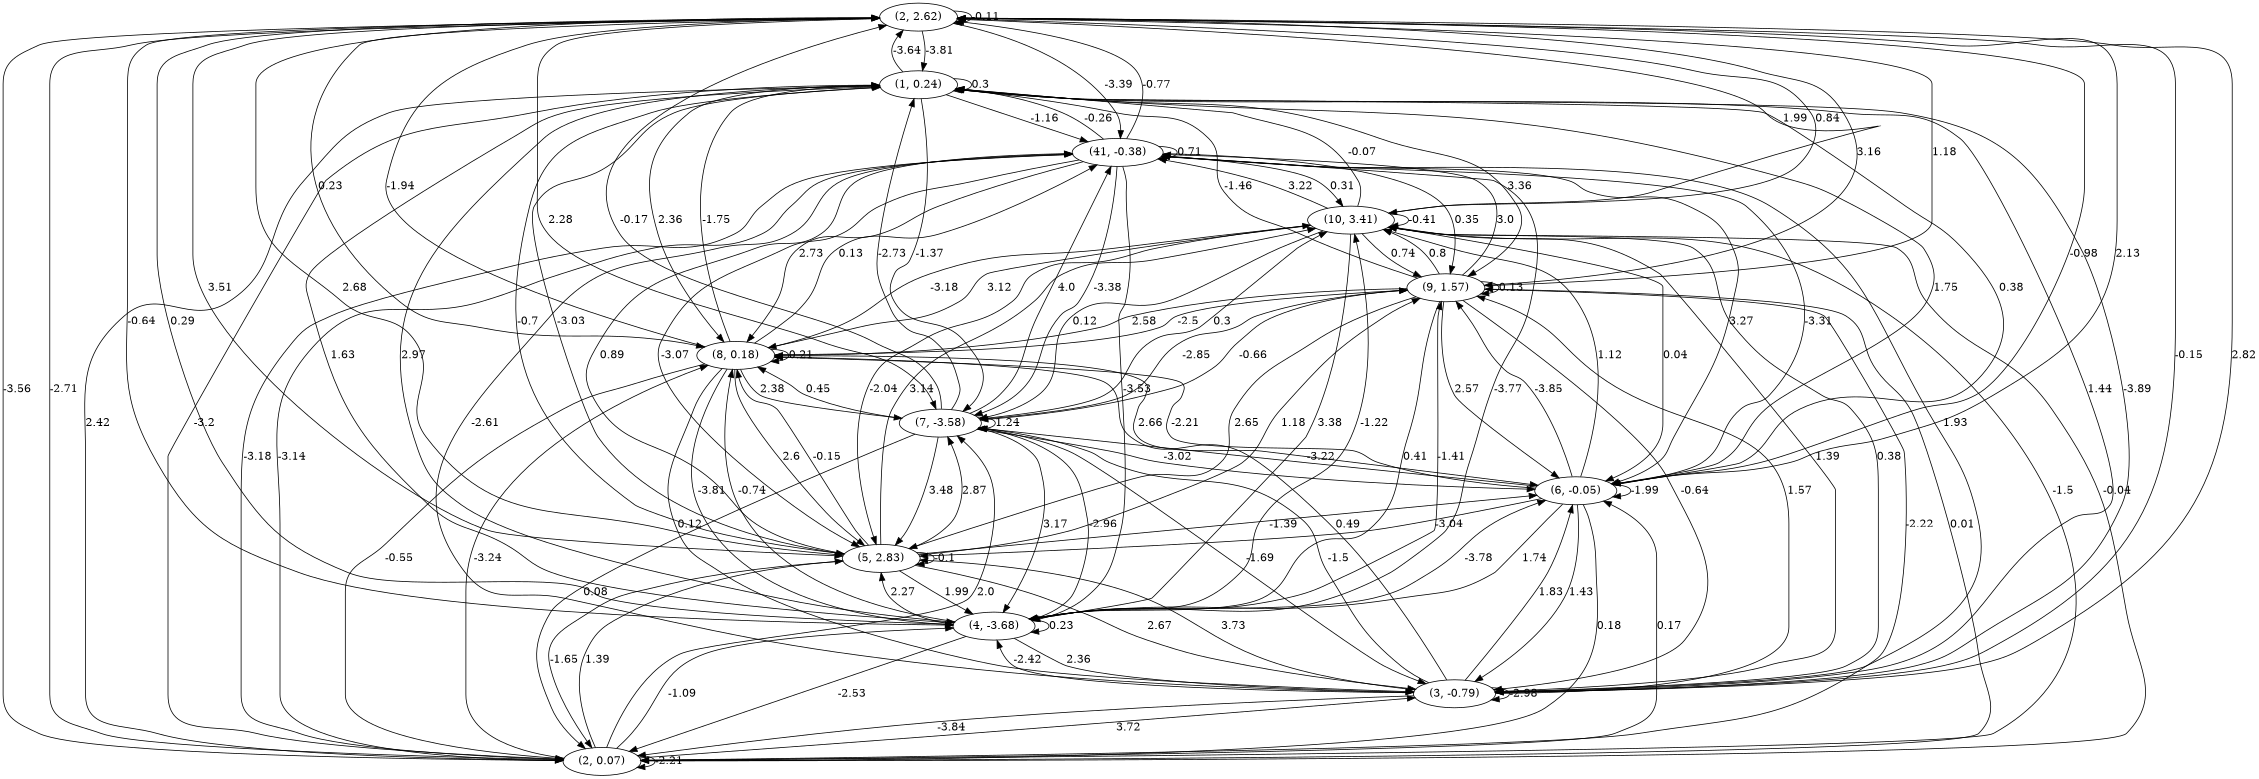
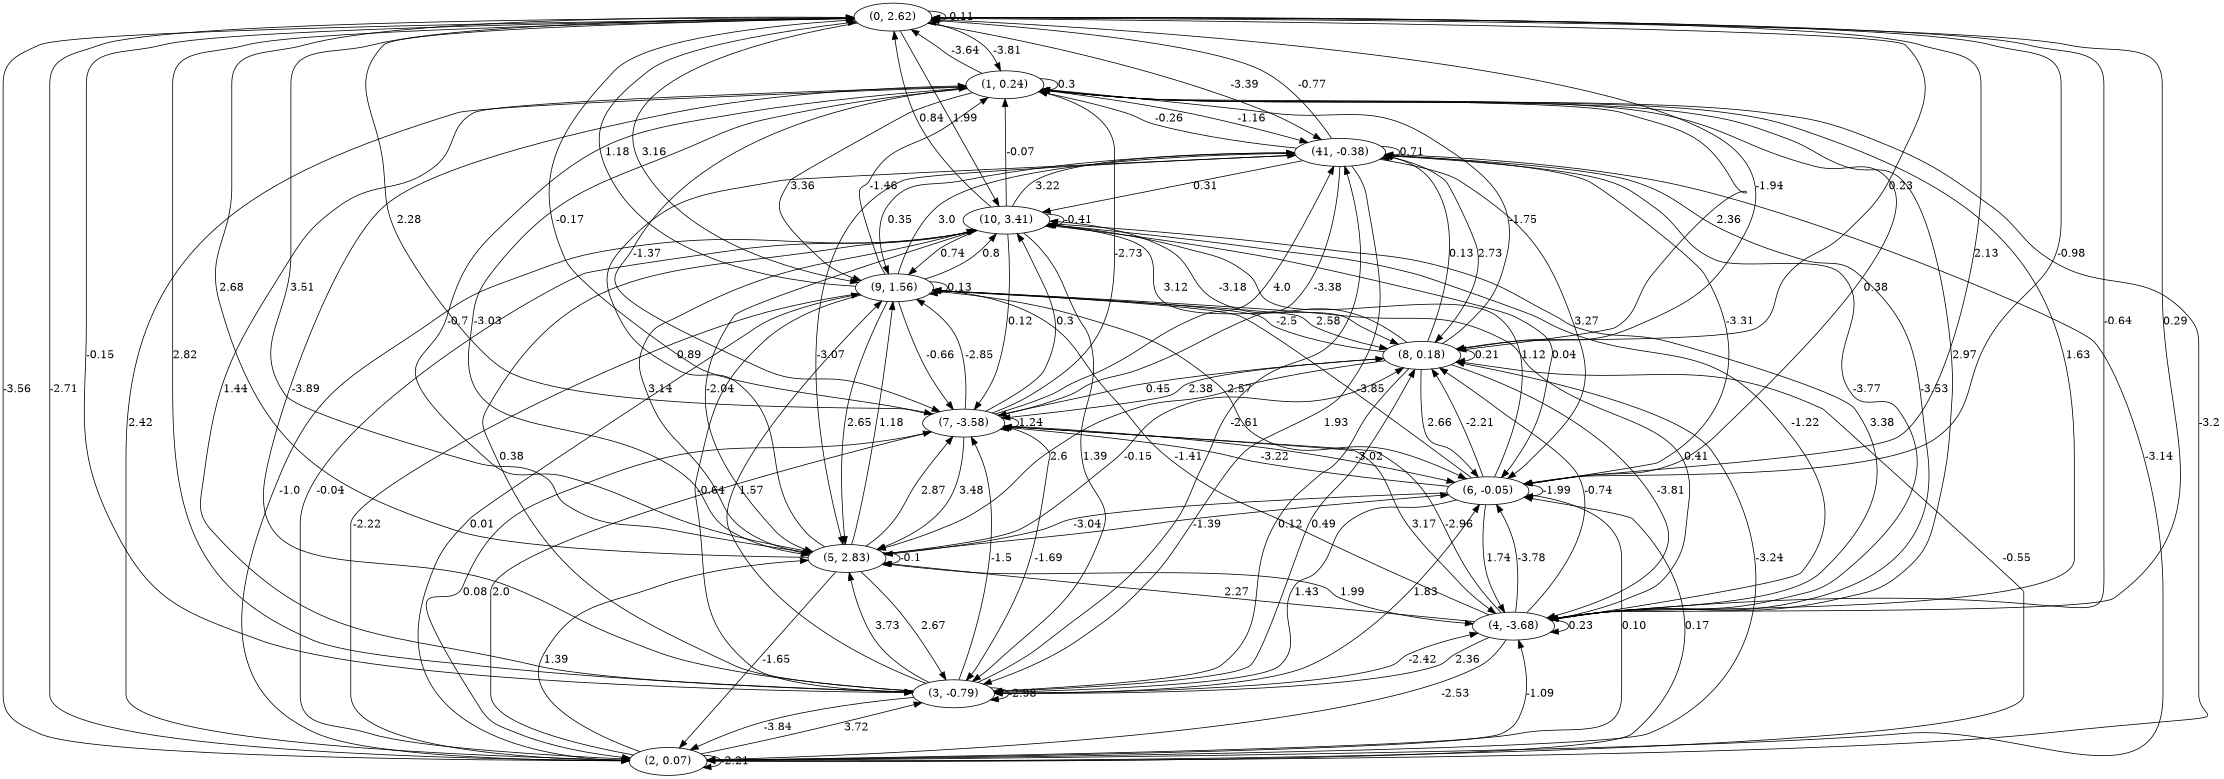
node "(2, 2.62)": label "(2, 2.62)" -> "(0, 2.62)"
edge "(6, -0.05)" -> "(1, 0.24)": removed, label "1.75"
node "(9, 1.57)": label "(9, 1.57)" -> "(9, 1.56)"
edge "(41, -0.38)" -> "(2, 0.07)": removed, label "-3.18"
edge "(10, 3.41)" -> "(2, 0.07)": label "-1.5" -> "-1.0"
edge "(6, -0.05)" -> "(2, 0.07)": label "0.18" -> "0.10"
